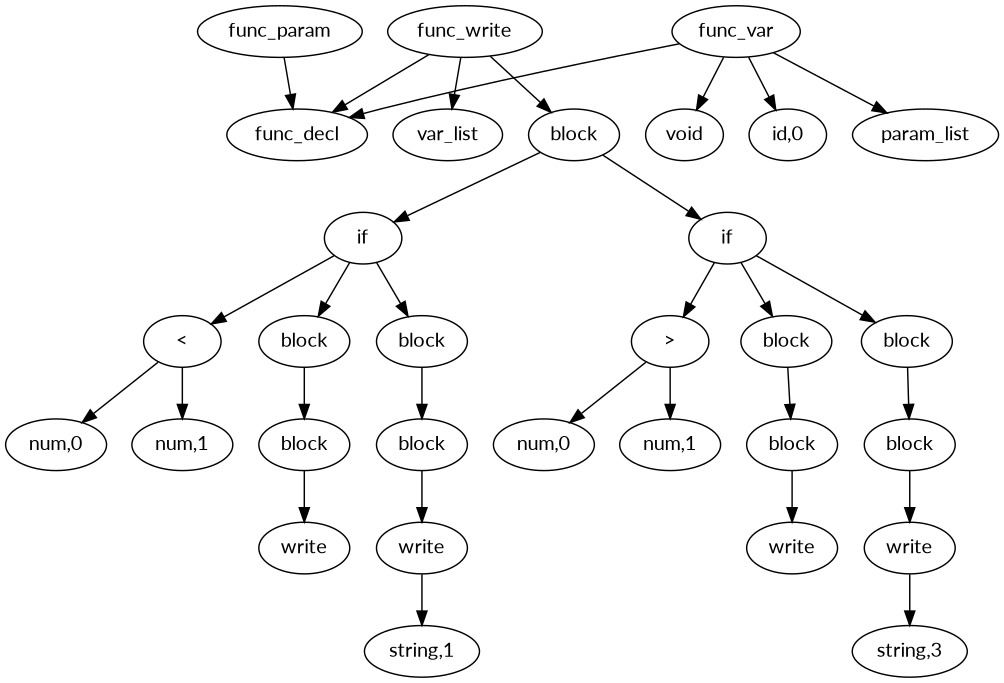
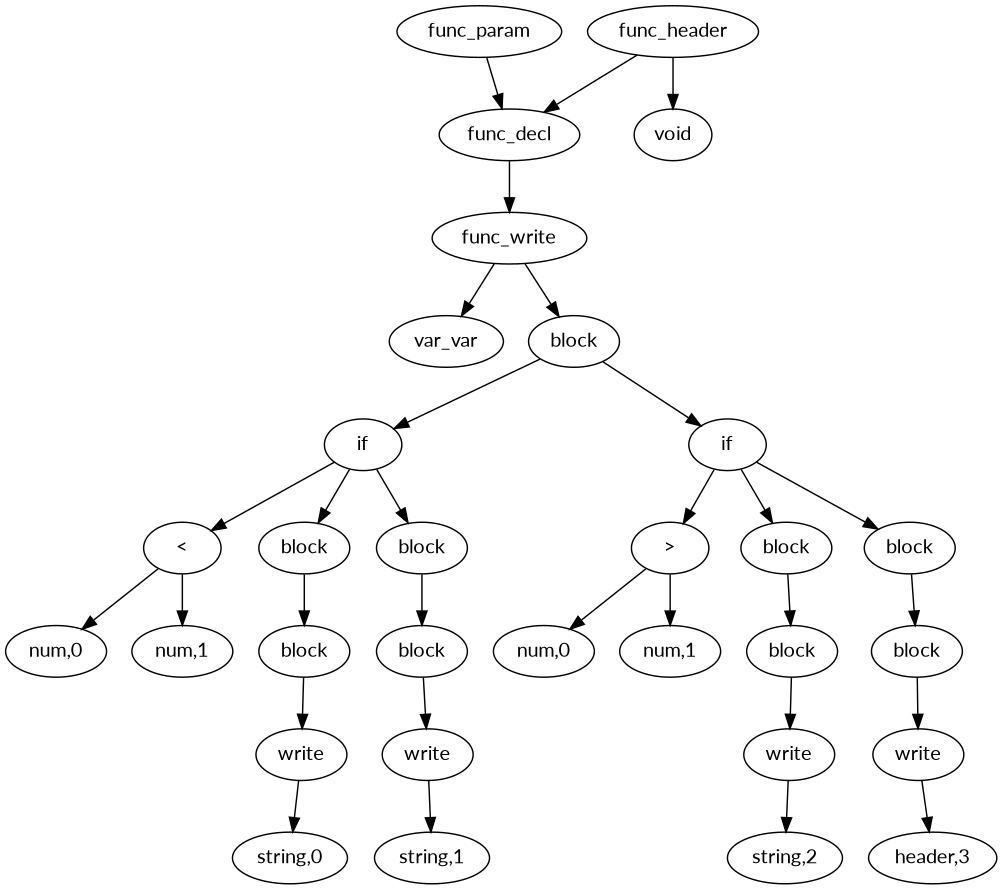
node "func_var": label "func_var" -> "func_header"
edge "func_write" -> "func_decl": reversed
node "var_list": label "var_list" -> "var_var"
node "id,0": removed
node "param_list": removed
node "string,3": label "string,3" -> "header,3"
node "string,0": added
node "string,2": added
